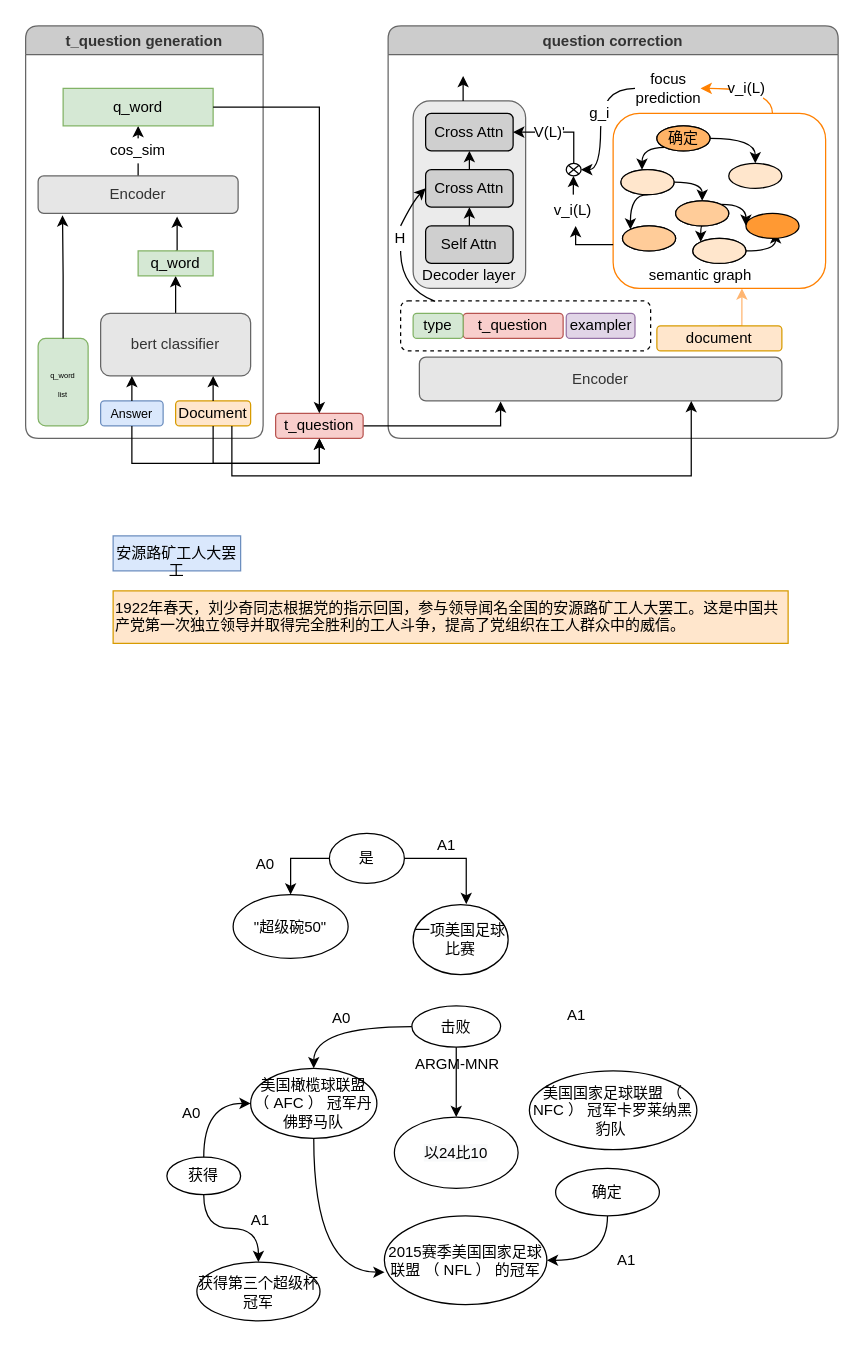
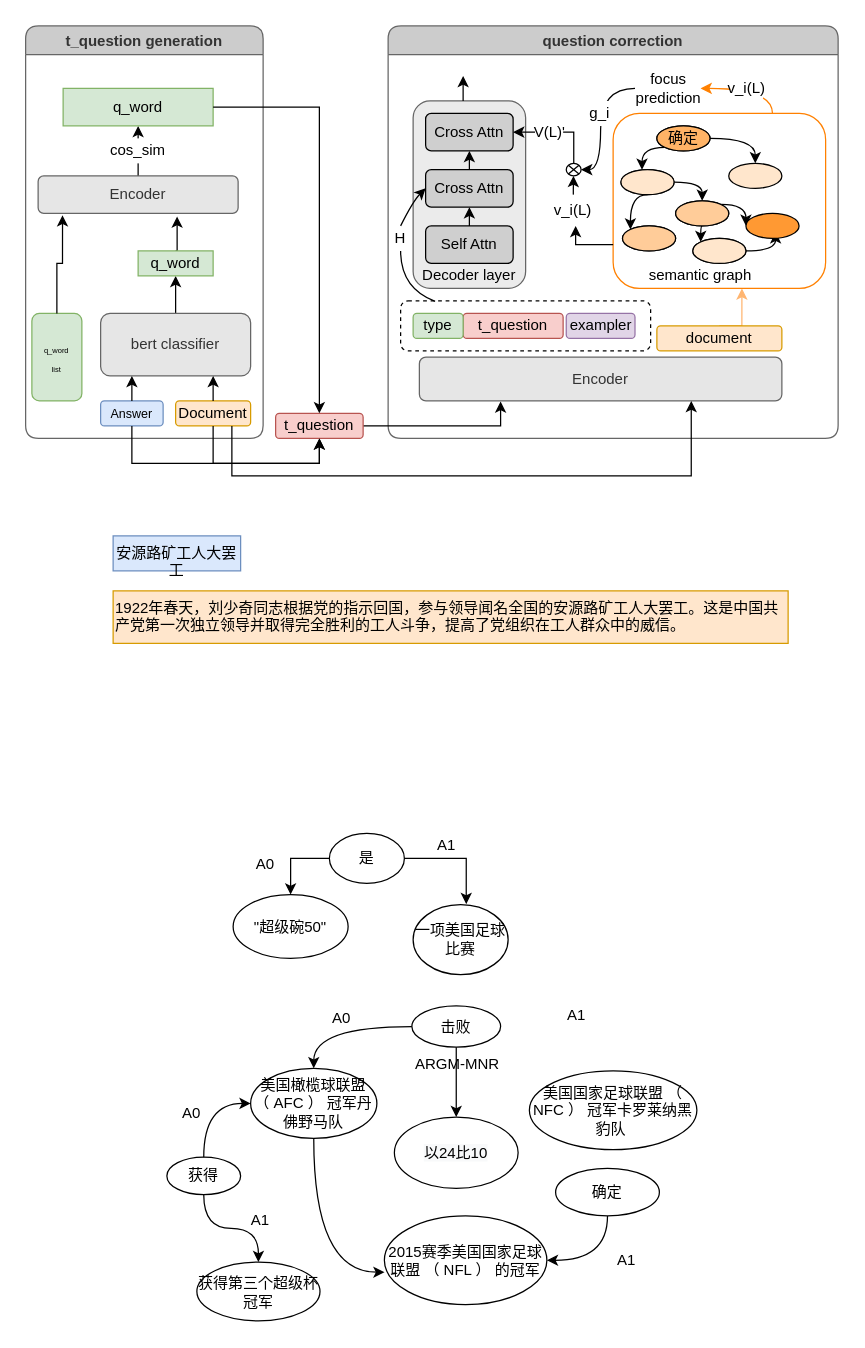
node "q_wordlist": moved (63, 382) -> (57, 357)
